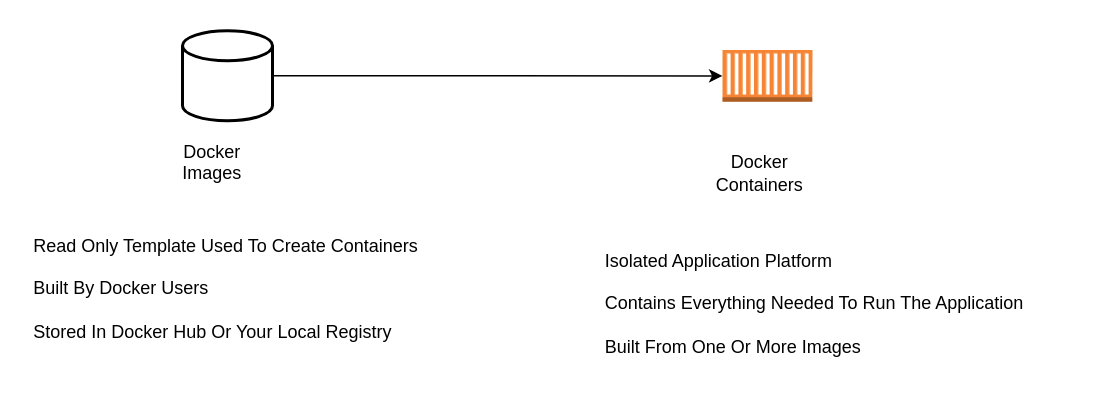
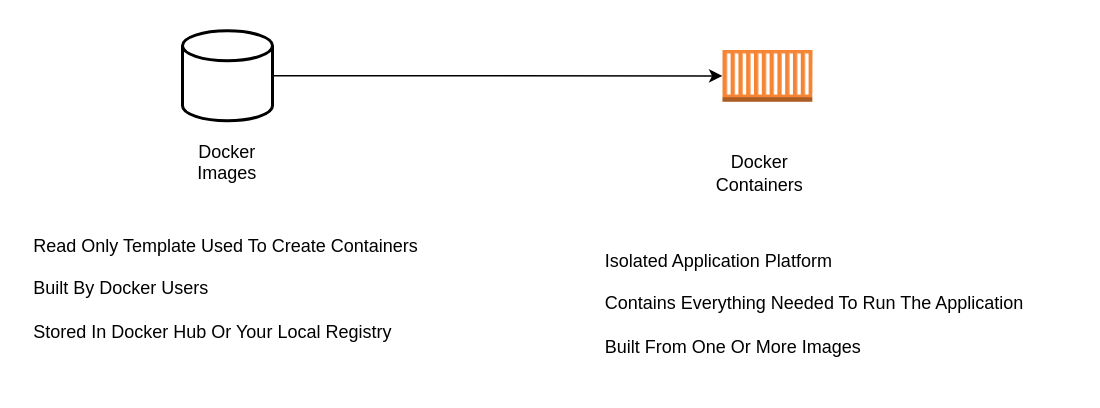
node "Docker Images": moved (212, 173) -> (227, 173)
